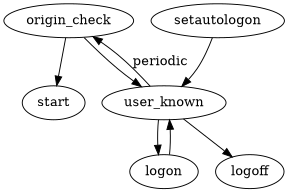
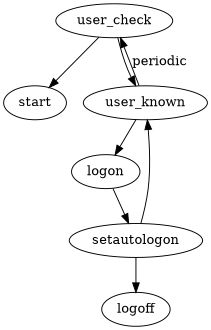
node "origin_check": label "origin_check" -> "user_check"
edge "user_known" -> "logoff": now "setautologon" -> "logoff"
edge "logon" -> "user_known": now "logon" -> "setautologon"
